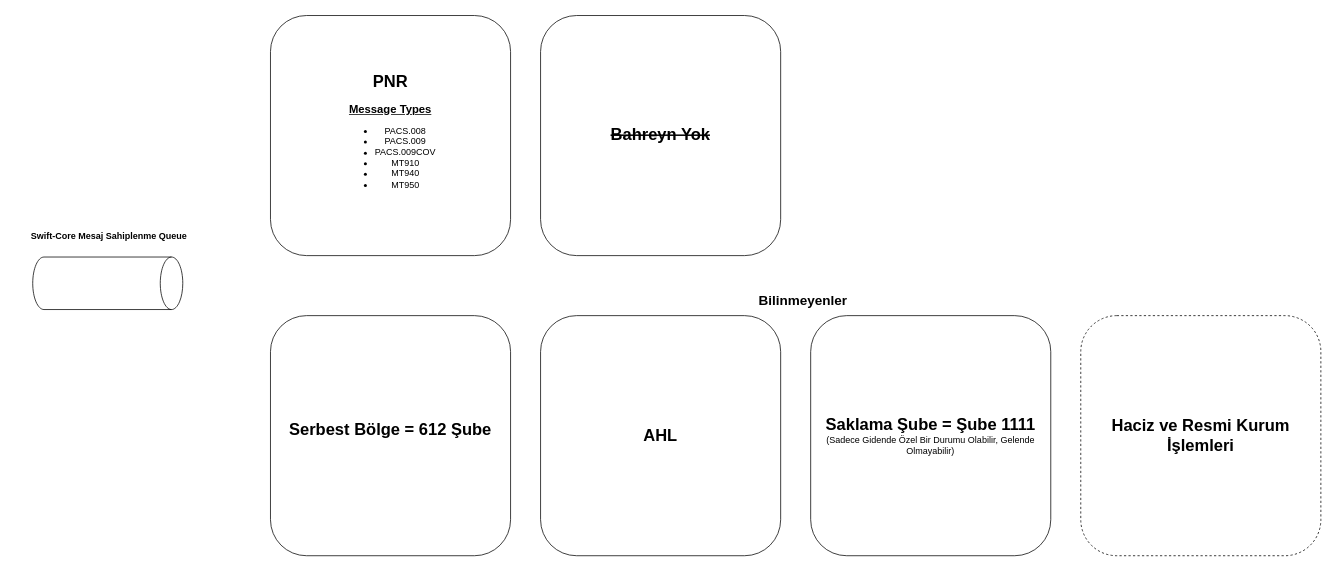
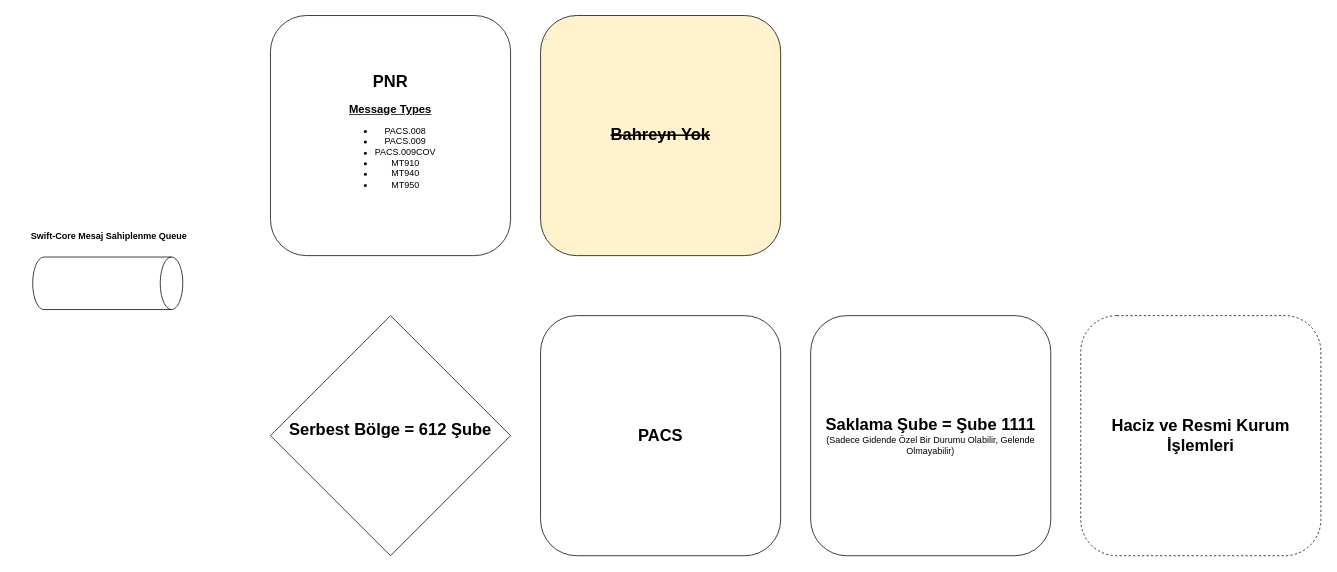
node "Bahreyn Yok": fillcolor #ffffff -> #fff2cc
node "Bilinmeyenler": removed
node "Serbest Bölge = 612 Şube": shape rounded rectangle -> diamond
node "AHL": label "AHL" -> "PACS"
